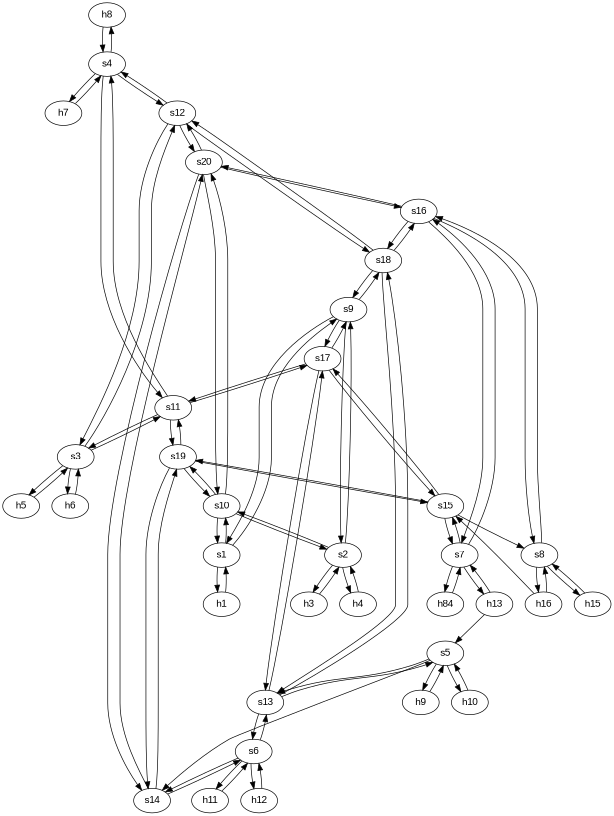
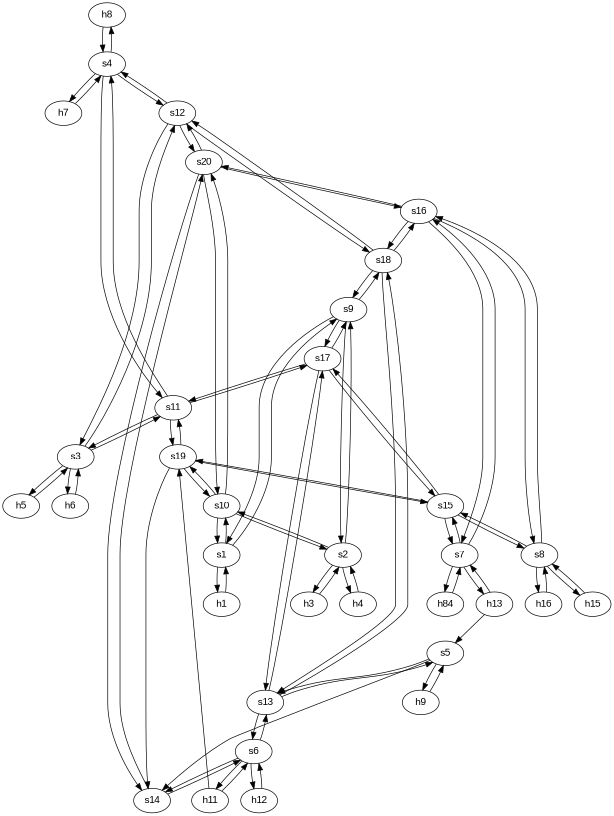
edge "h16" -> "s15": now "s8" -> "s15"
edge "s14" -> "s19": now "h11" -> "s19"
node "h10": removed
